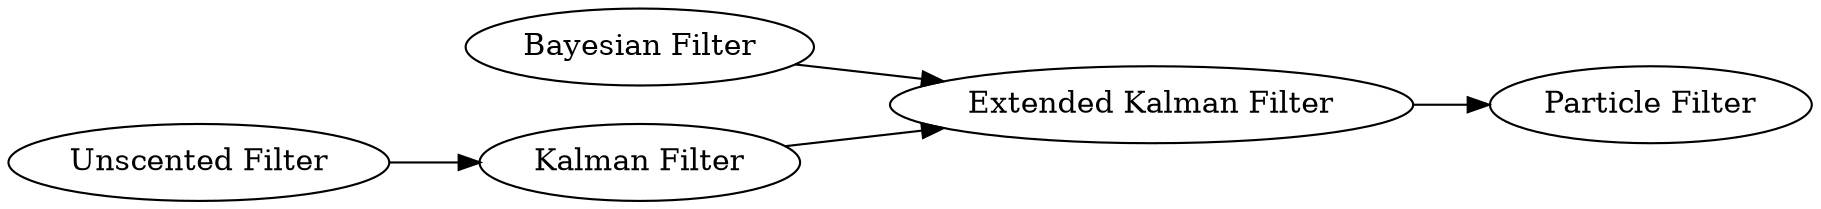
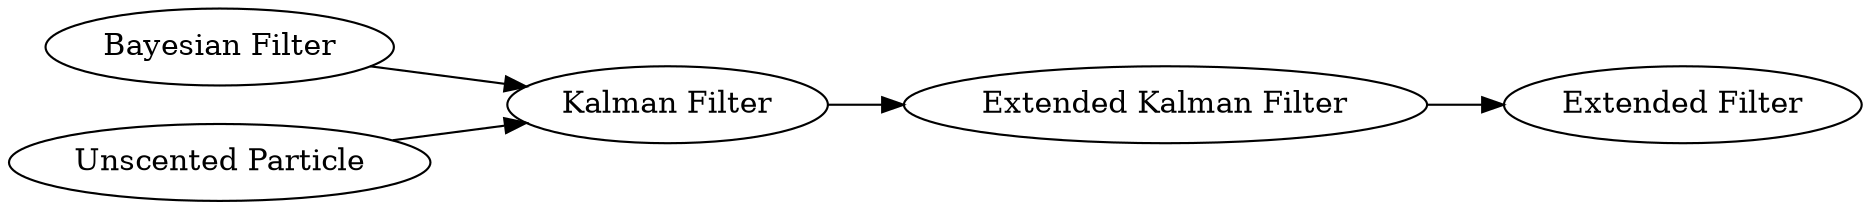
edge "Bayesian Filter" -> "Extended Kalman Filter": now "Bayesian Filter" -> "Kalman Filter"
node "Particle Filter": label "Particle Filter" -> "Extended Filter"
node "Unscented Filter": label "Unscented Filter" -> "Unscented Particle"
